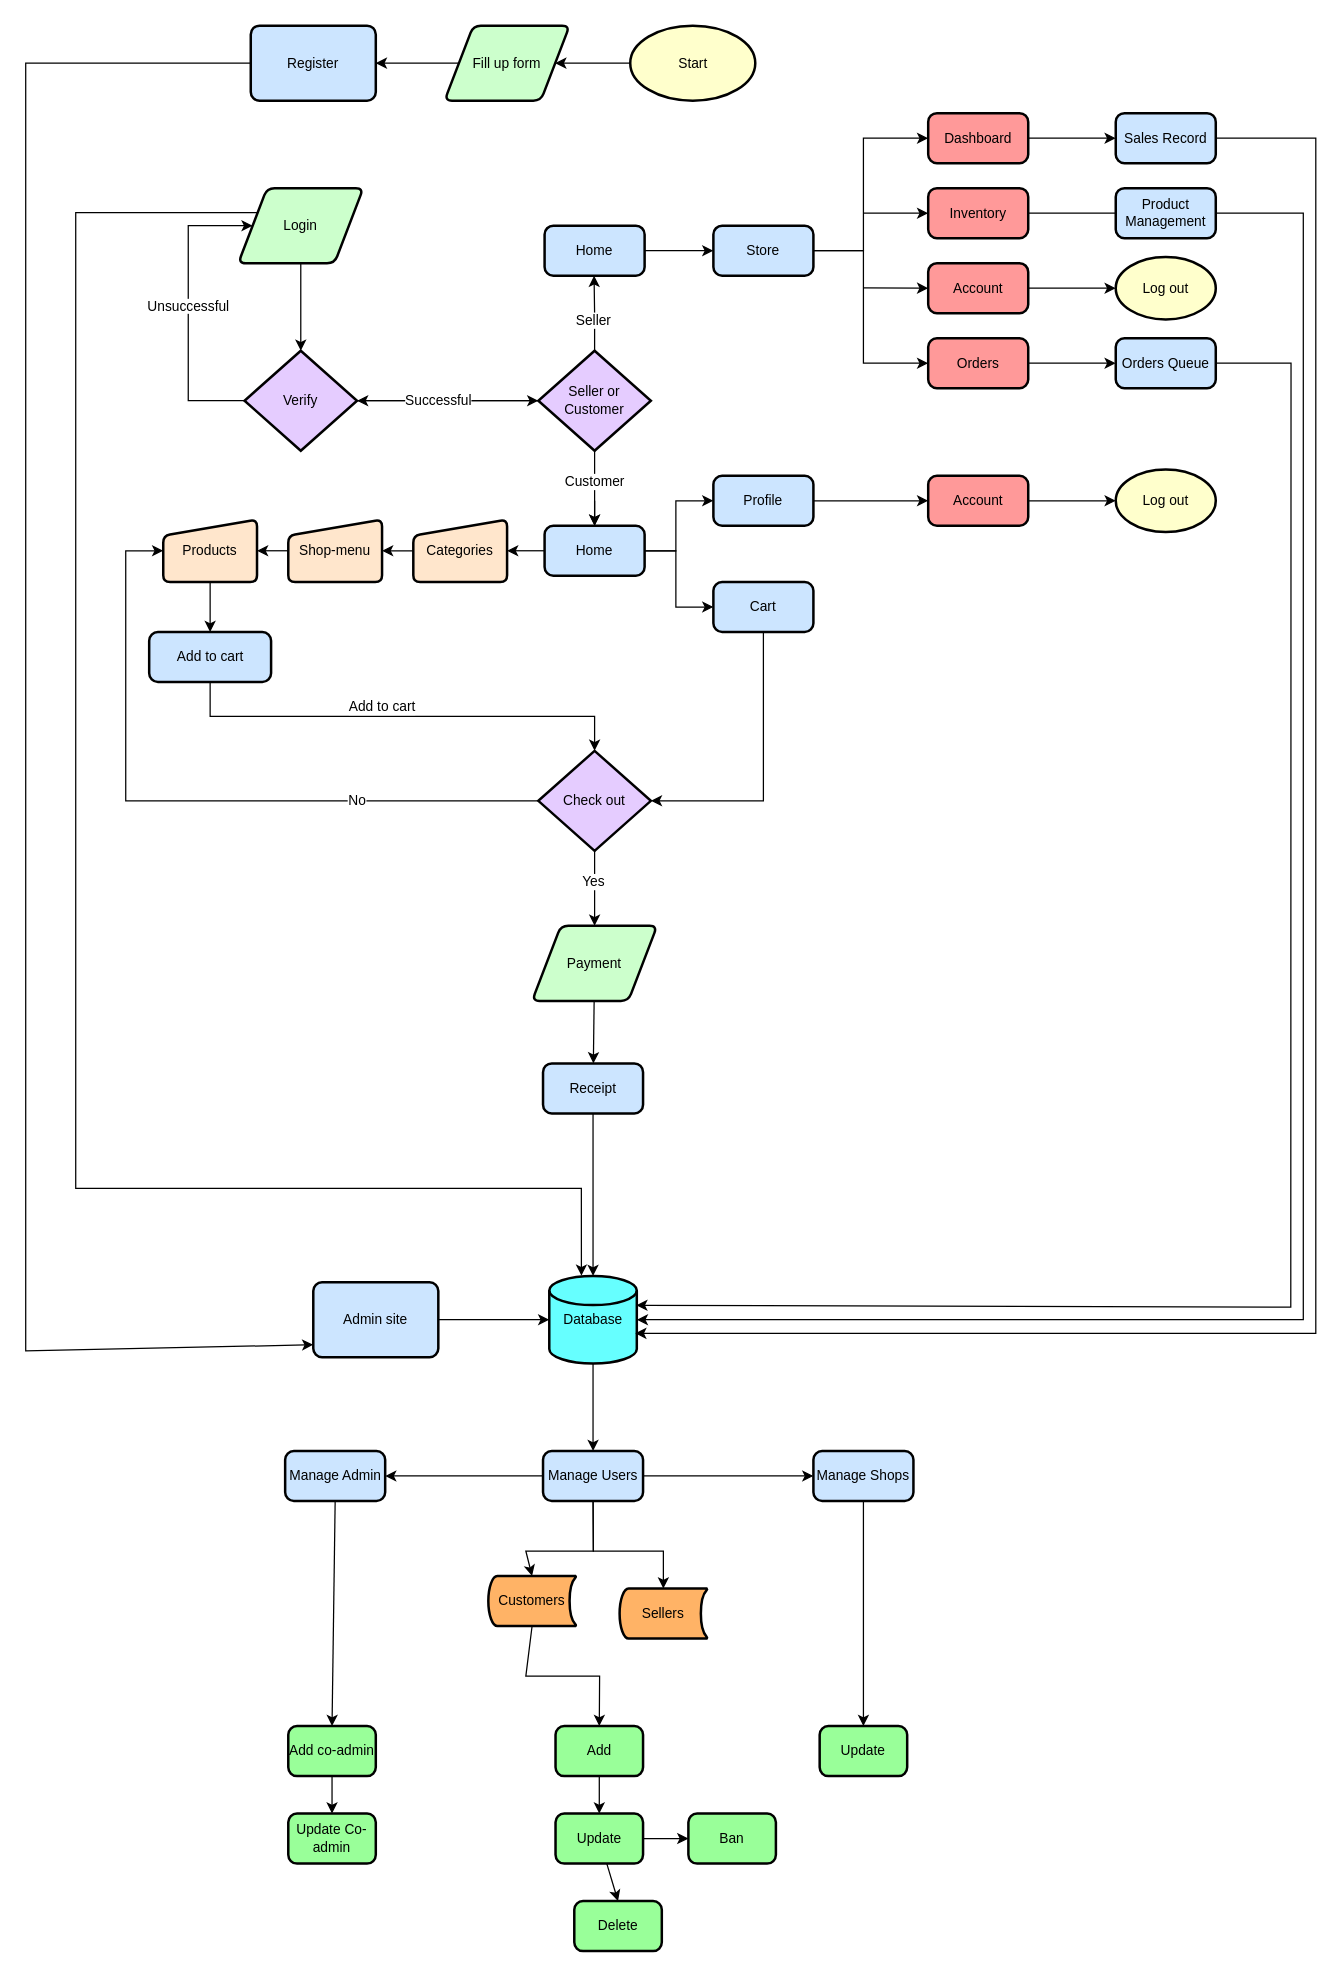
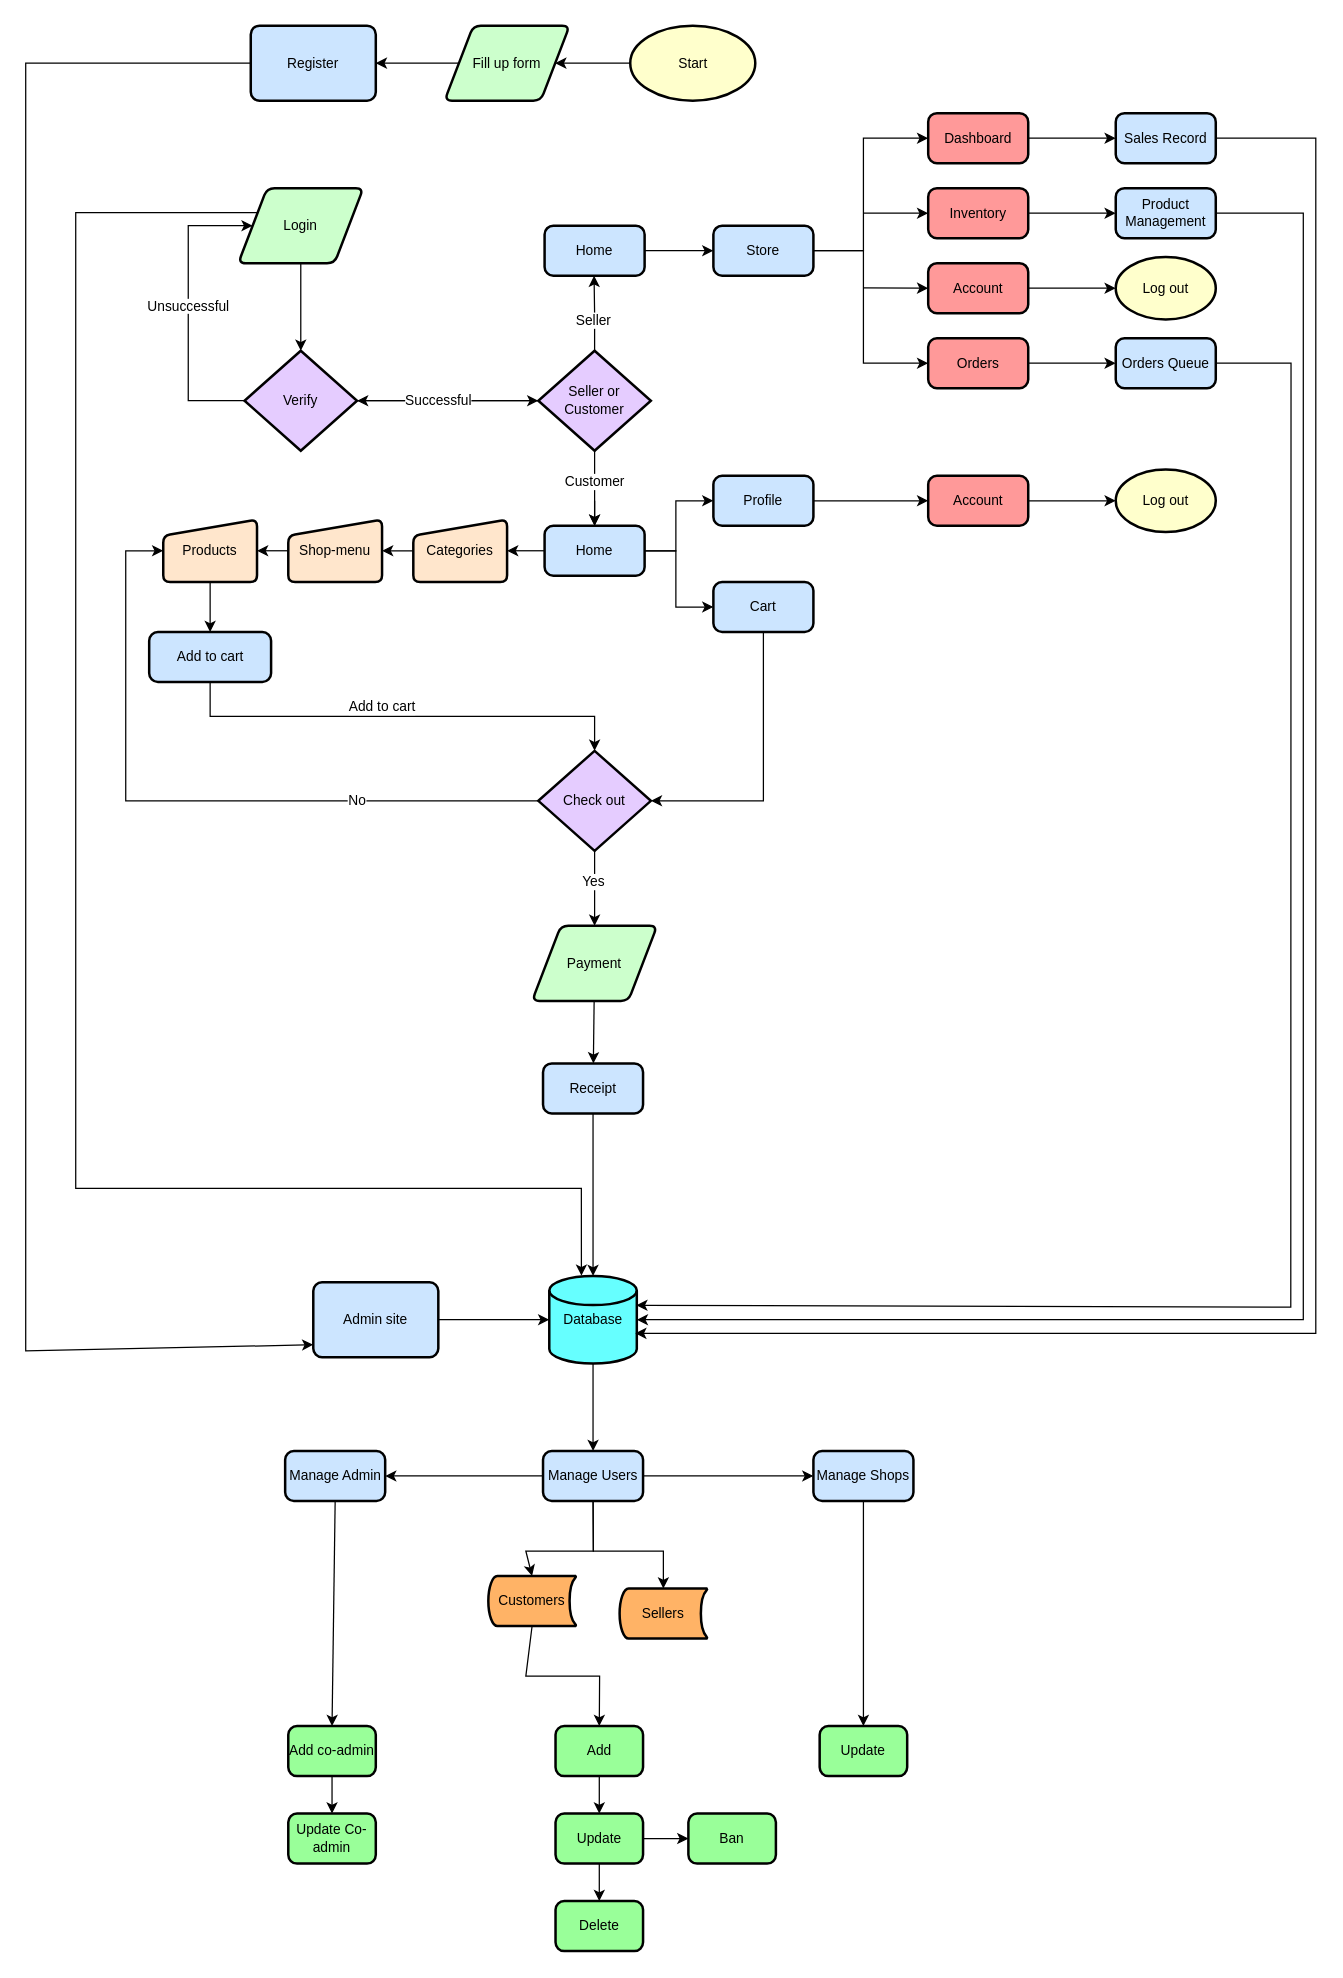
edge "Inventory" -- "Product Management": arrowhead none -> classic
node "Delete": moved (618, 1926) -> (599, 1926)
